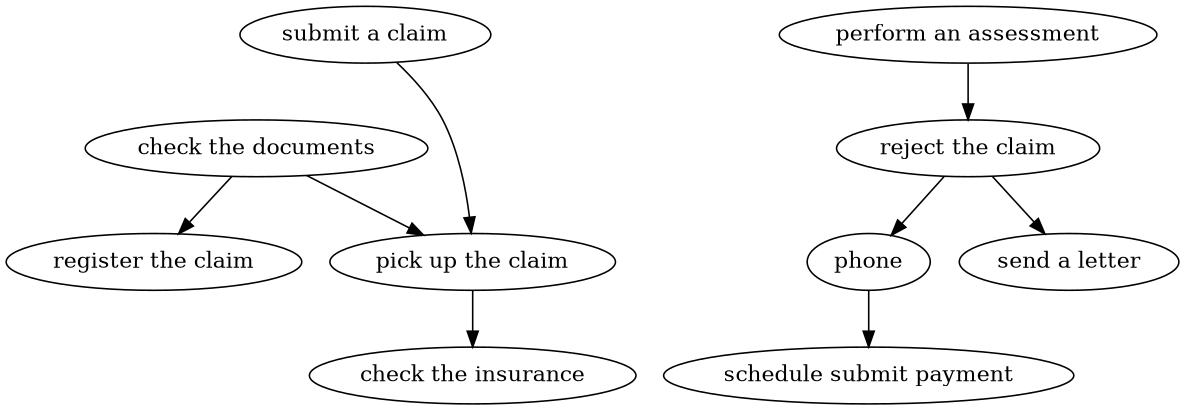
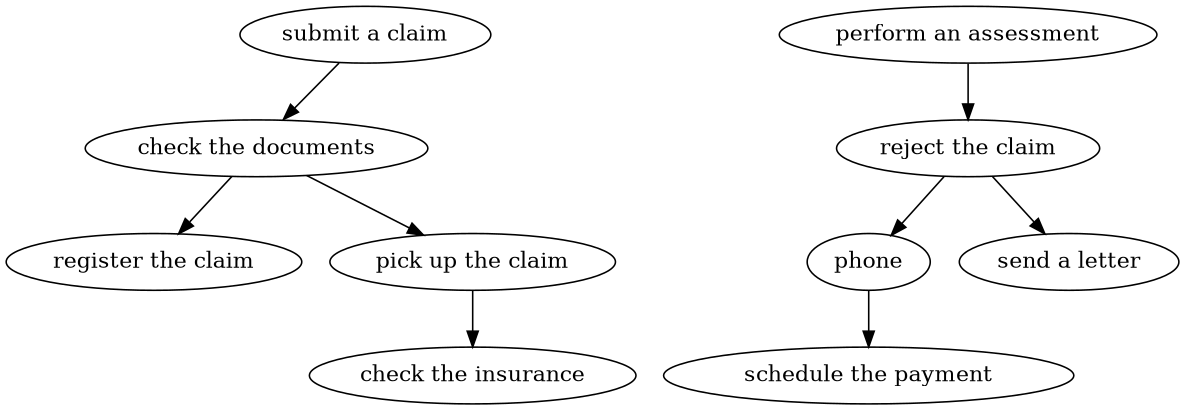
edge "submit a claim" -> "pick up the claim": now "submit a claim" -> "check the documents"
node "schedule submit payment": label "schedule submit payment" -> "schedule the payment"
